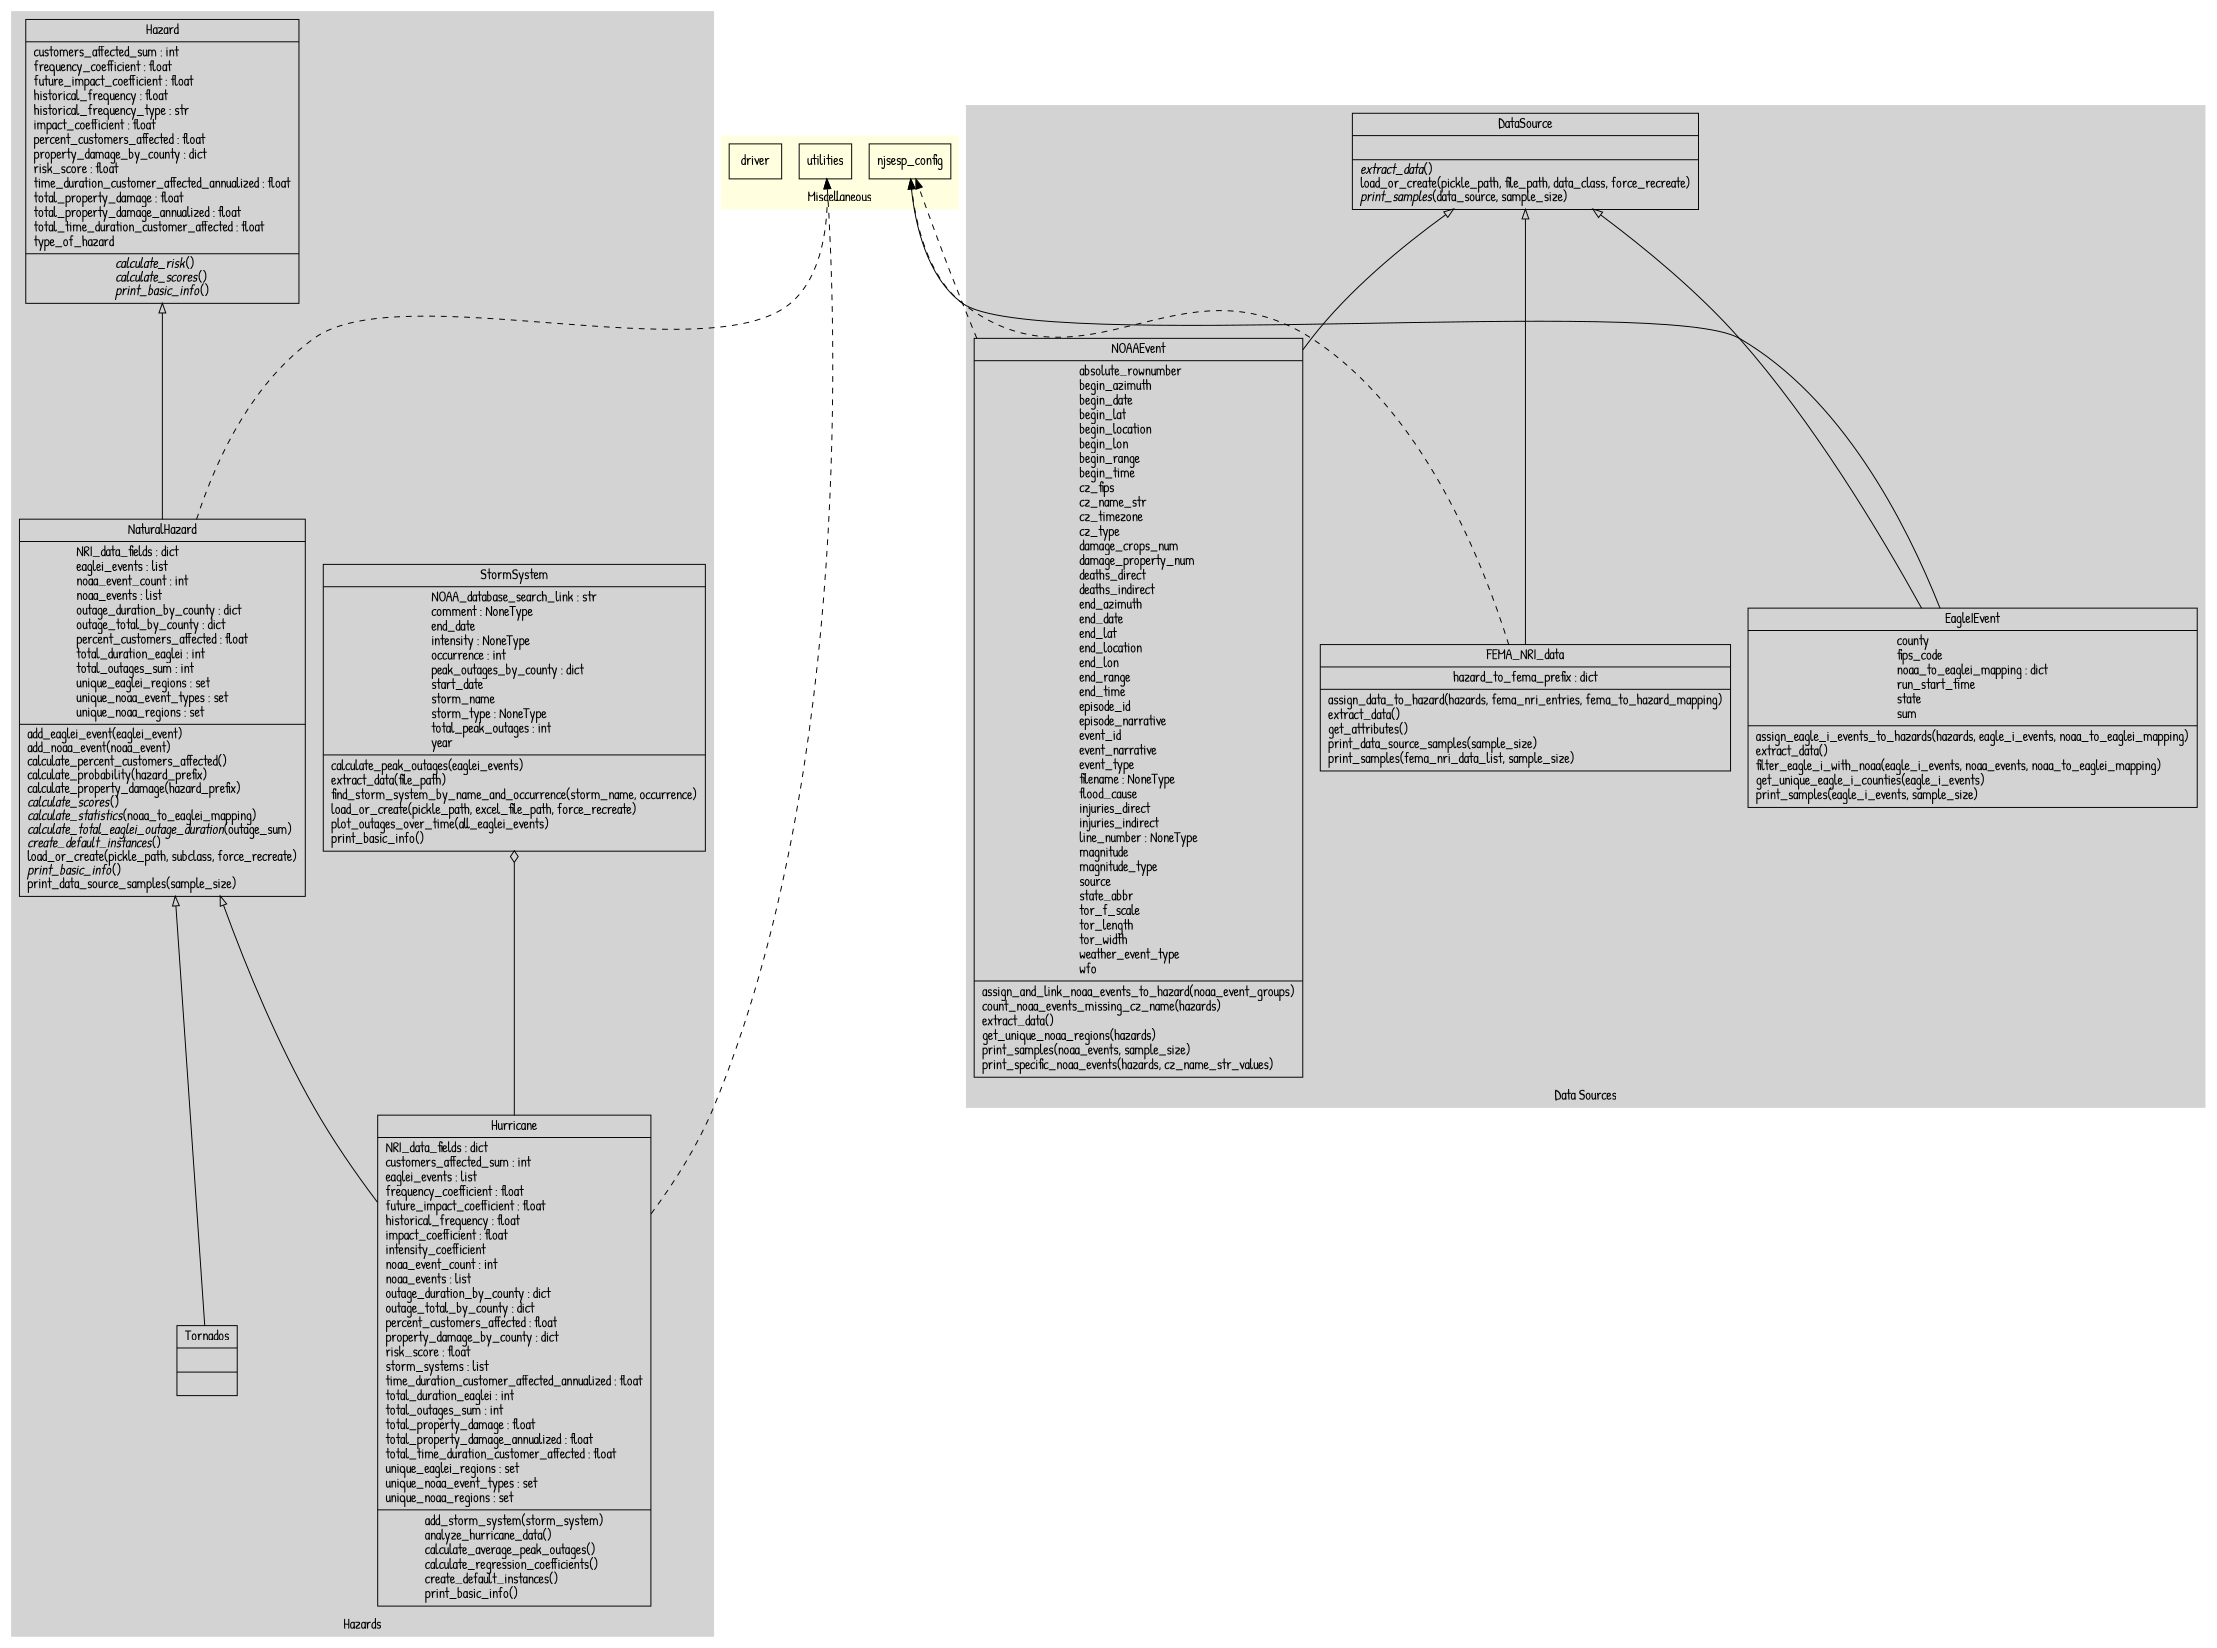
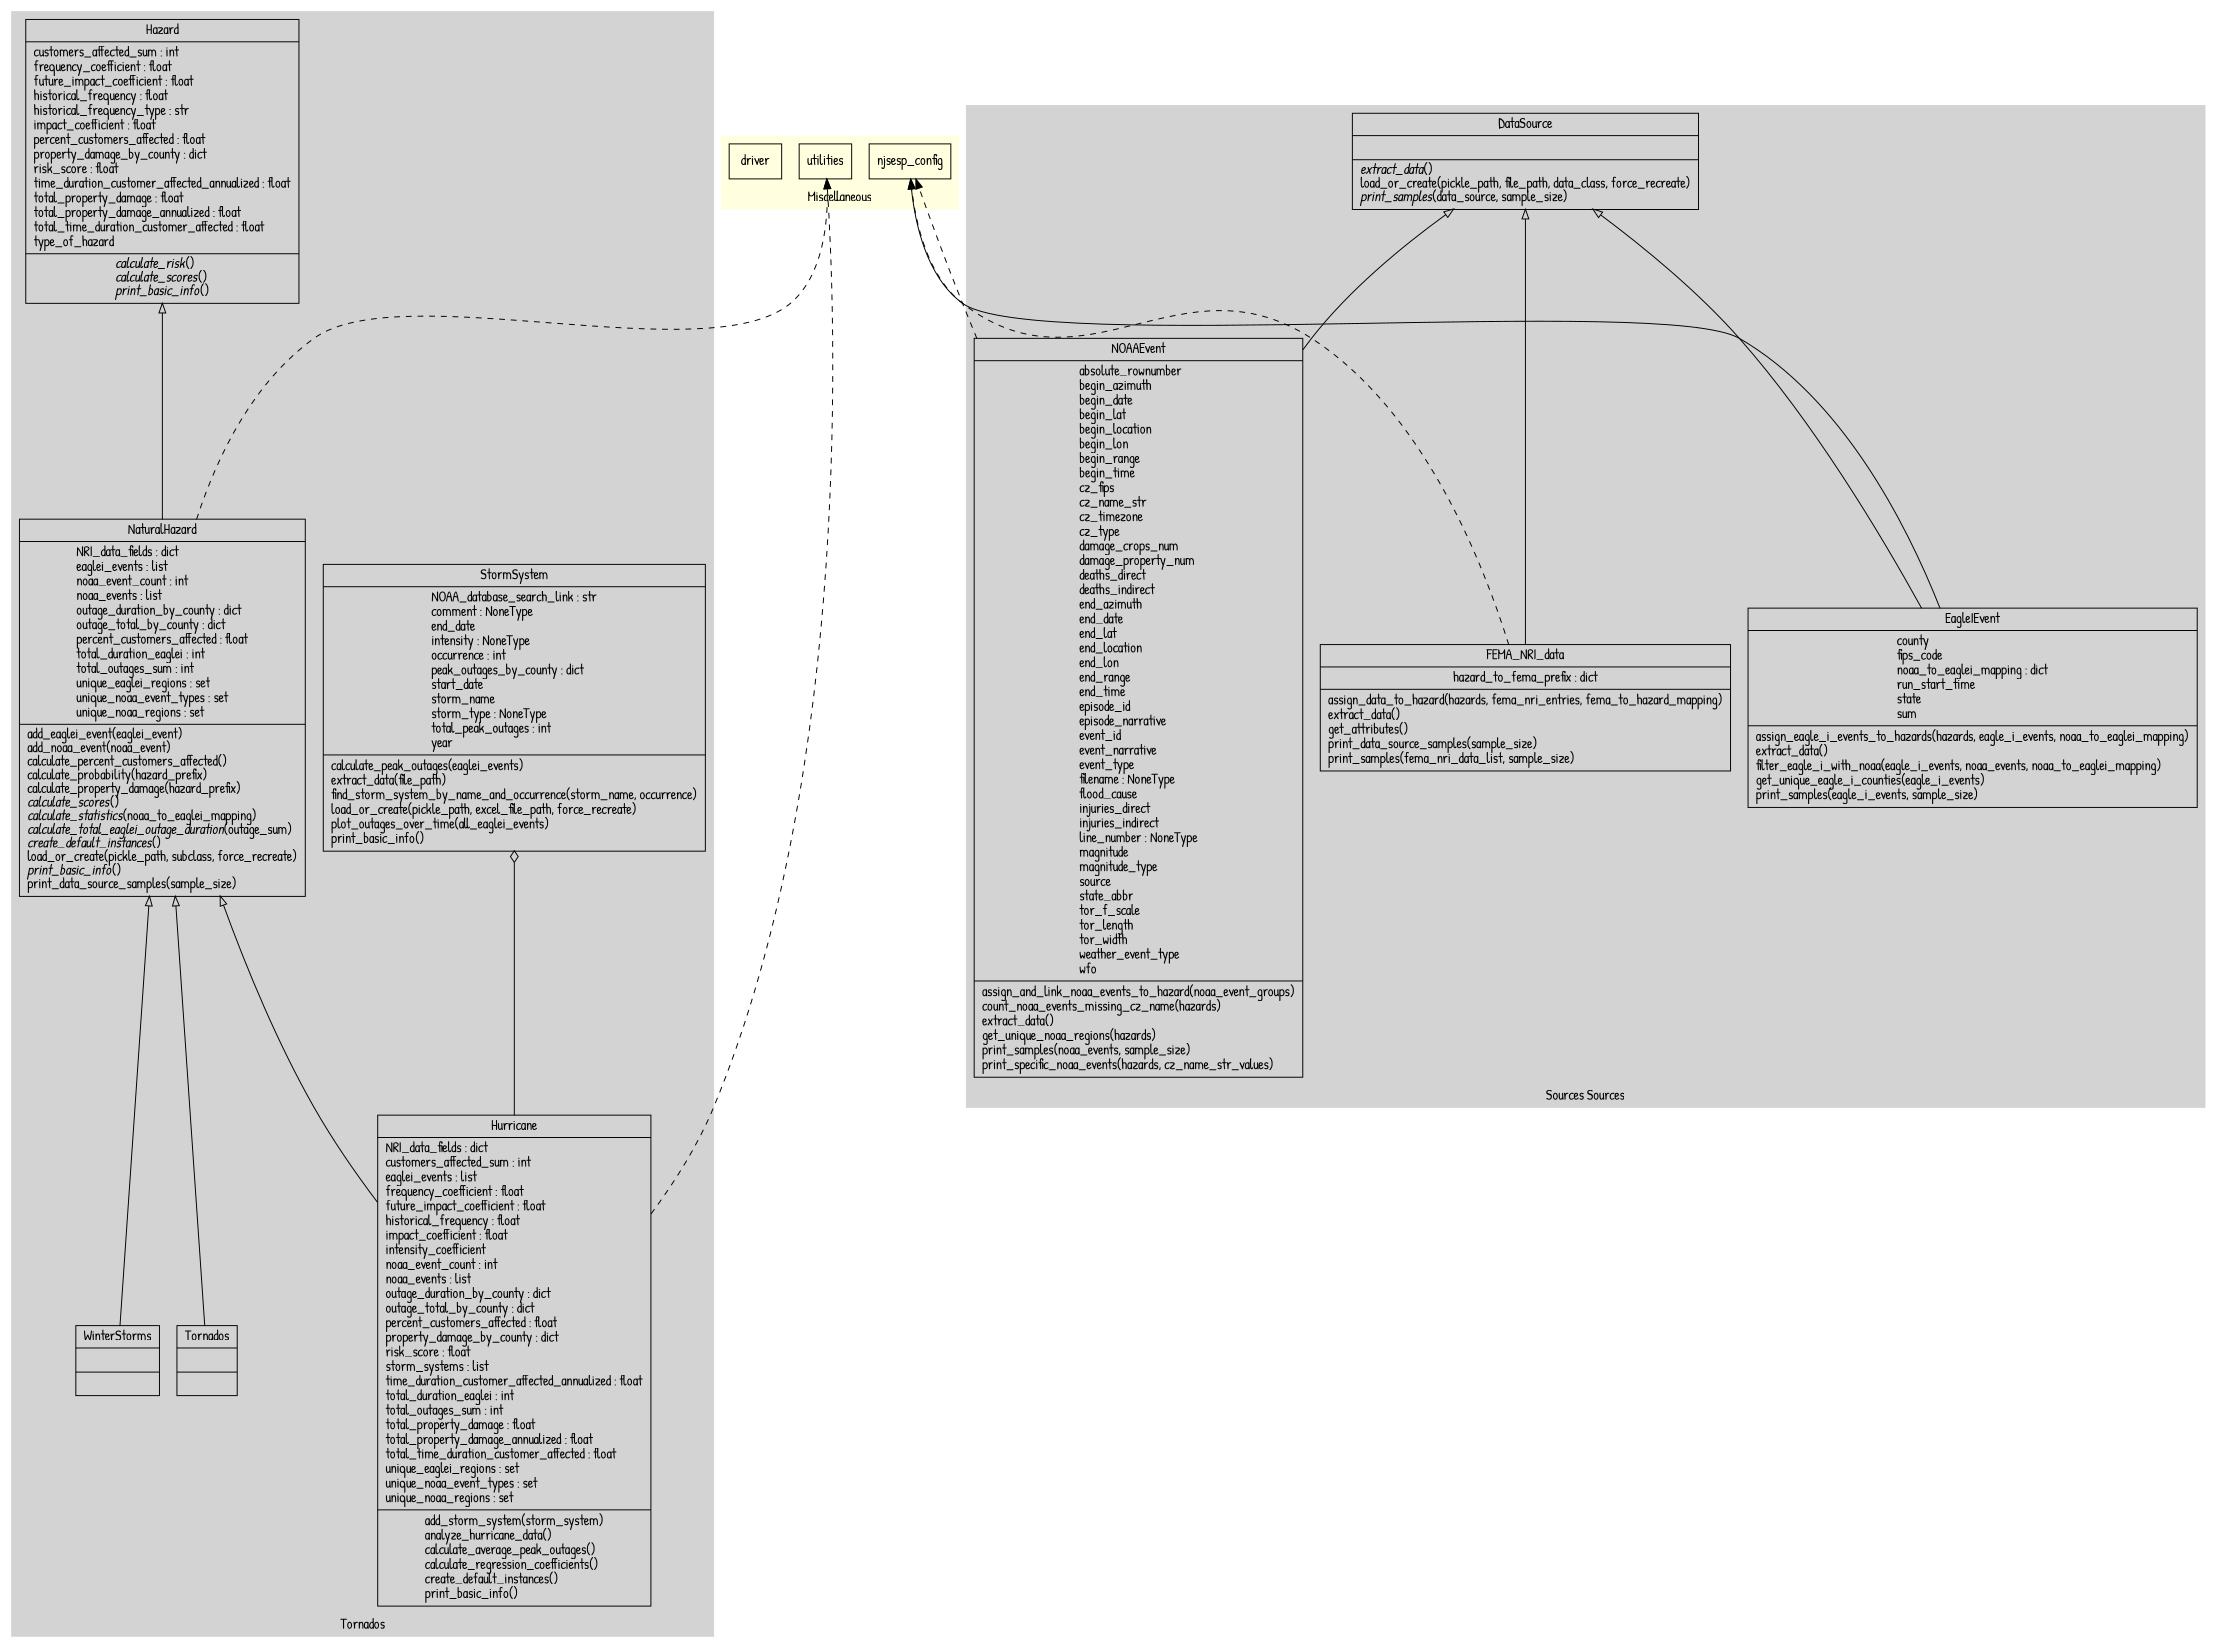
cluster "Data Sources": label "Data Sources" -> "Sources Sources"
node "WinterStorms": added
cluster "Hazards": label "Hazards" -> "Tornados"
